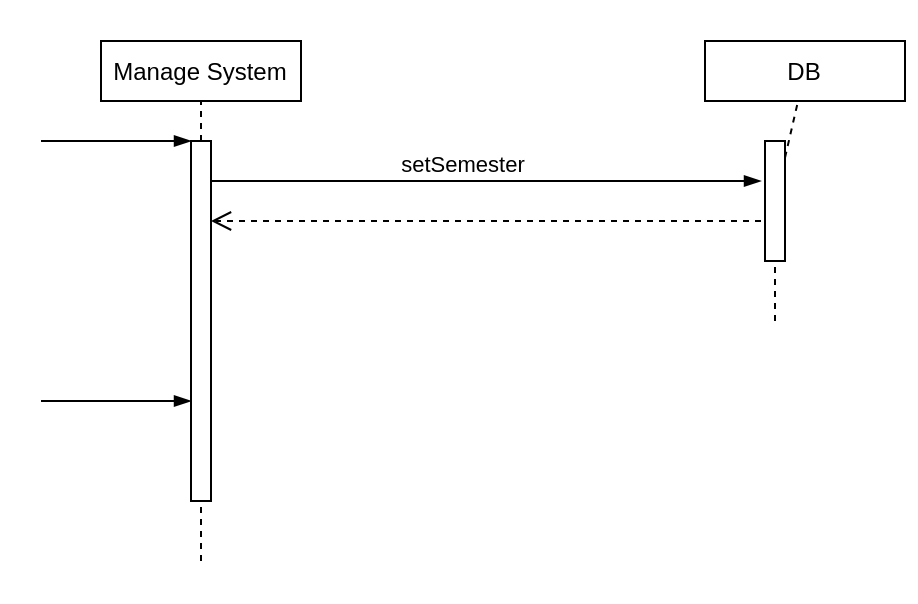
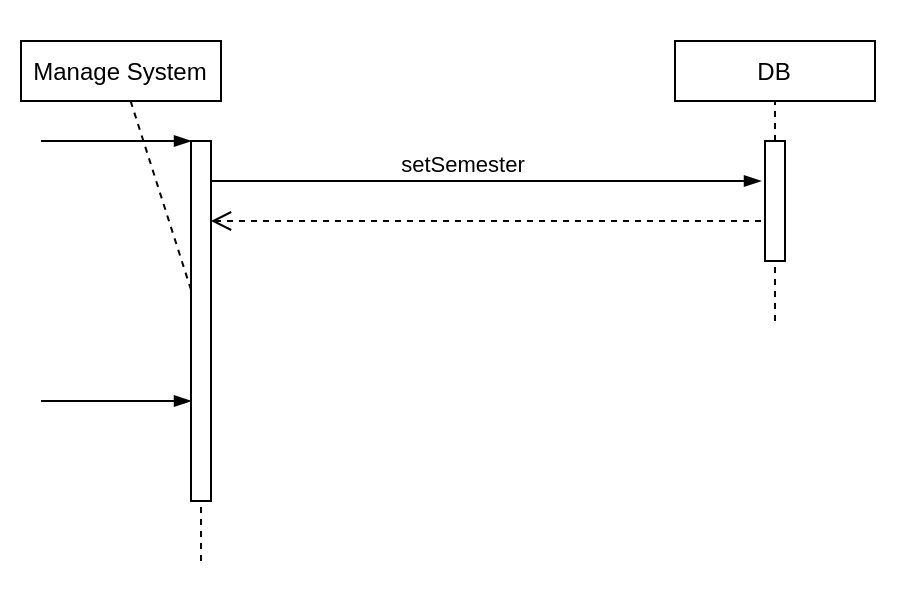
node "Manage System": moved (201, 71) -> (121, 71)
node "DB": moved (805, 71) -> (775, 71)
